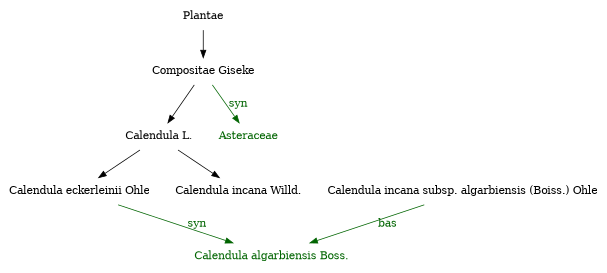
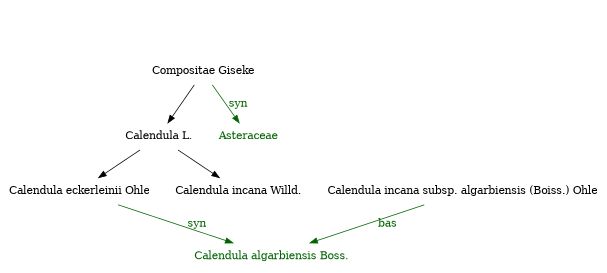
node "Plantae": removed
